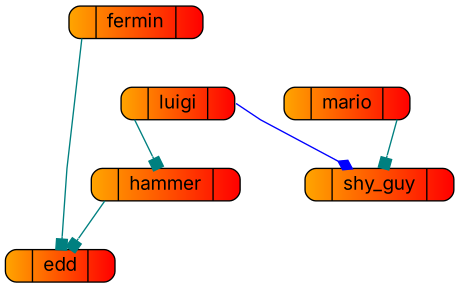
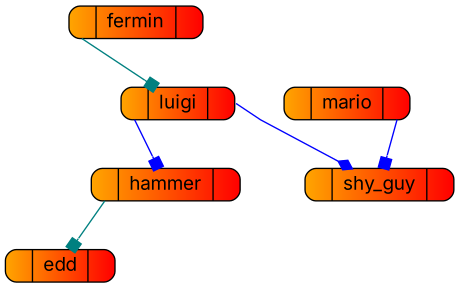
edge "fermin" -> "edd": now "fermin" -> "luigi"
edge "mario" -> "shy_guy": color teal -> blue
edge "luigi" -> "hammer": color teal -> blue
